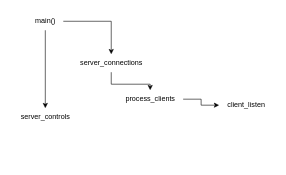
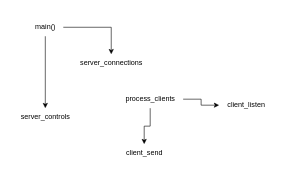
node "main()": moved (45, 21) -> (45, 27)
edge "server_connections" -> "process_clients": removed
edge "process_clients" -> "client_send": added
node "client_send": added
